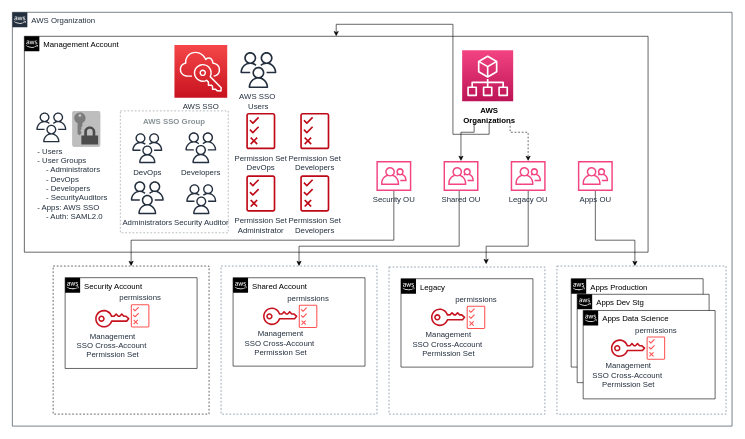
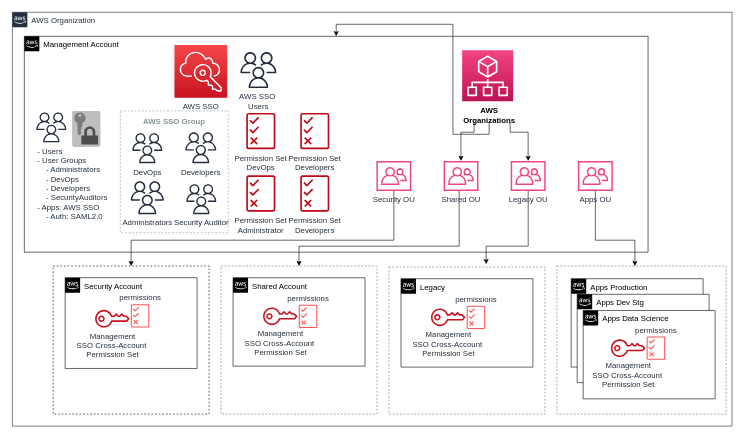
edge "AWS Organizations" -> "Legacy OU": style dashed -> solid
